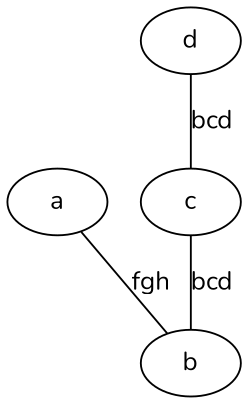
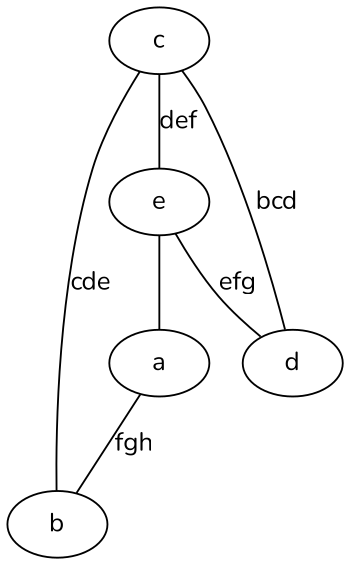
node "e": added
edge "c" -- "b": label "bcd" -> "cde"
